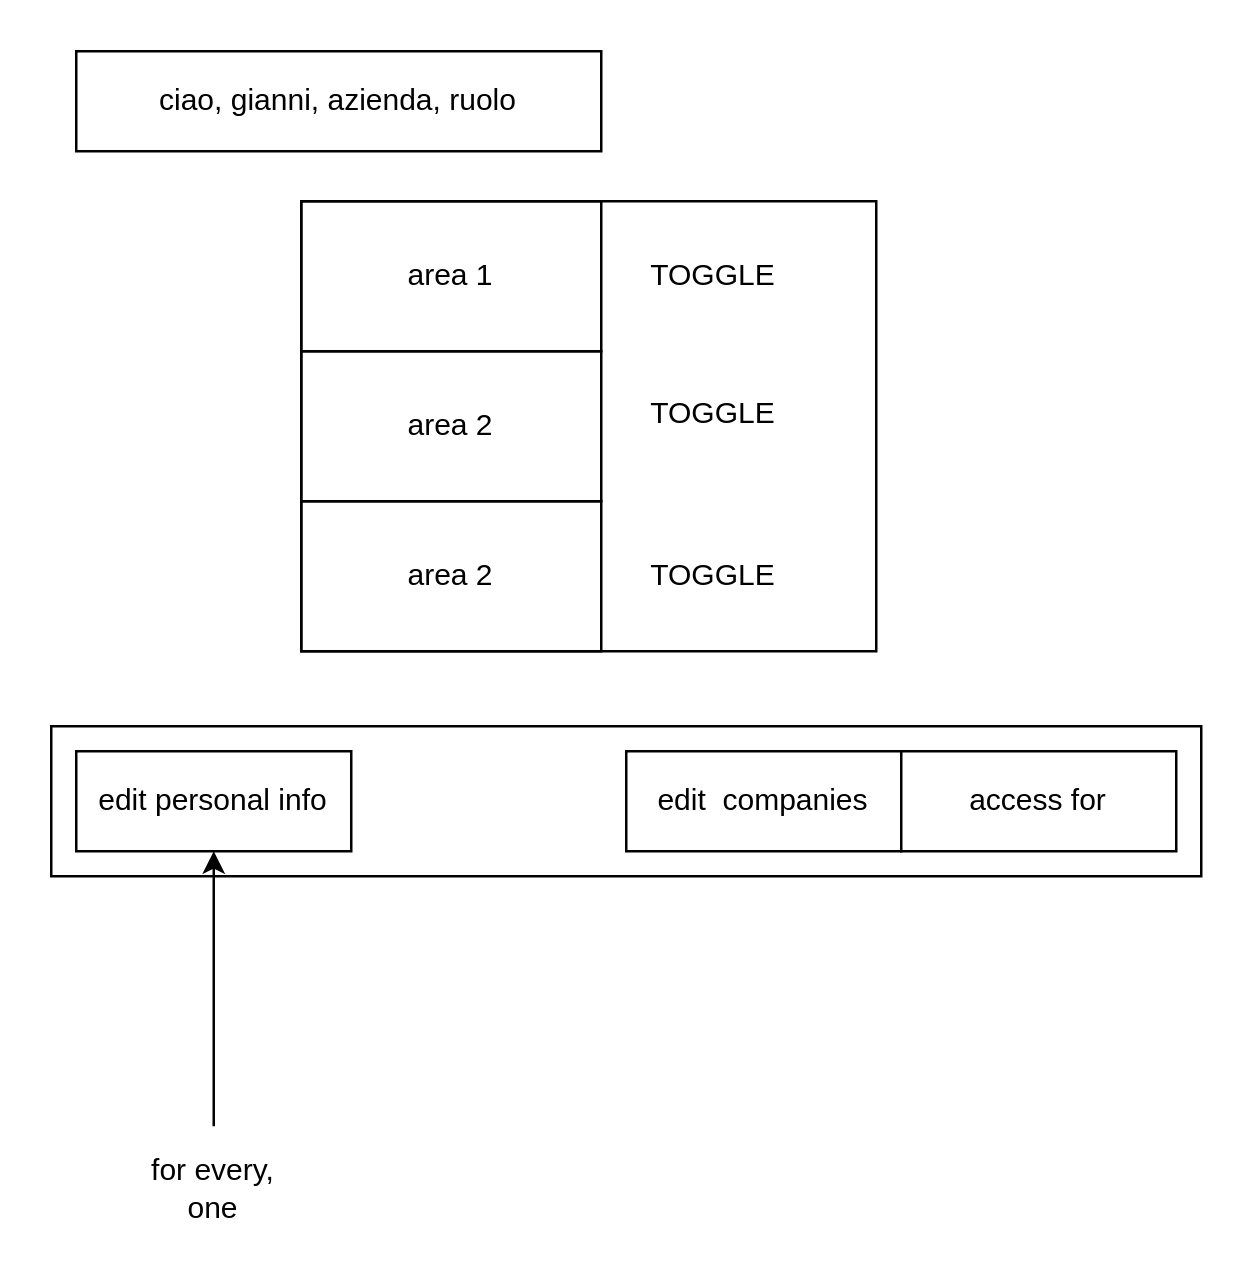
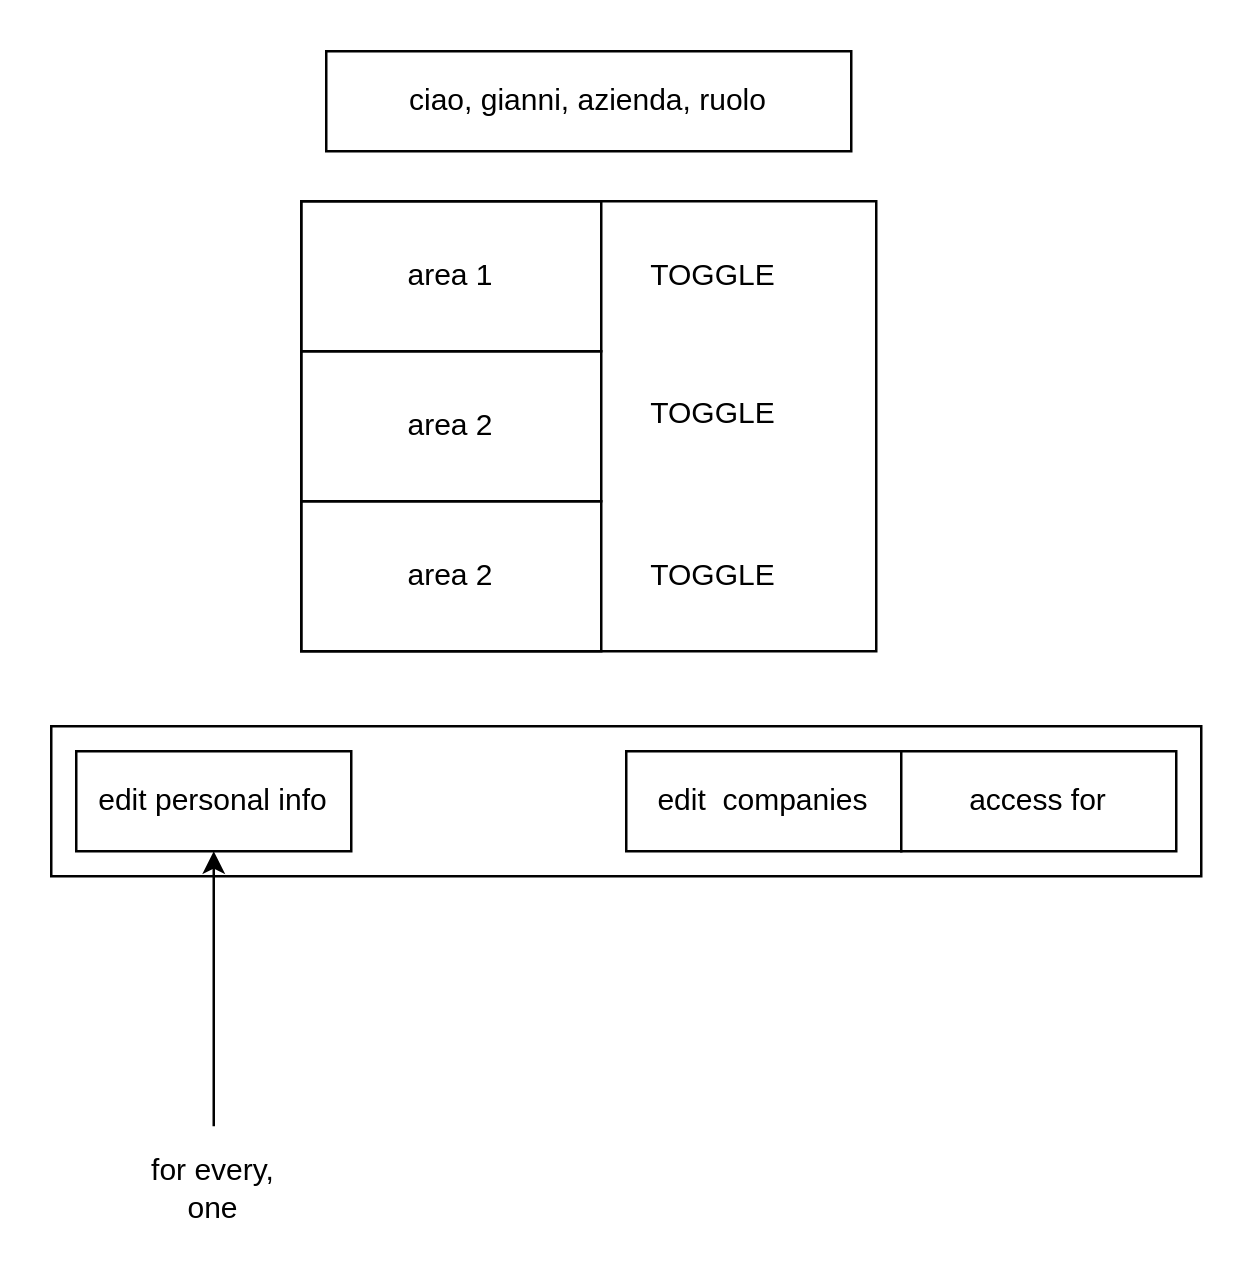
node "ciao, gianni, azienda, ruolo": moved (339, 101) -> (589, 101)
